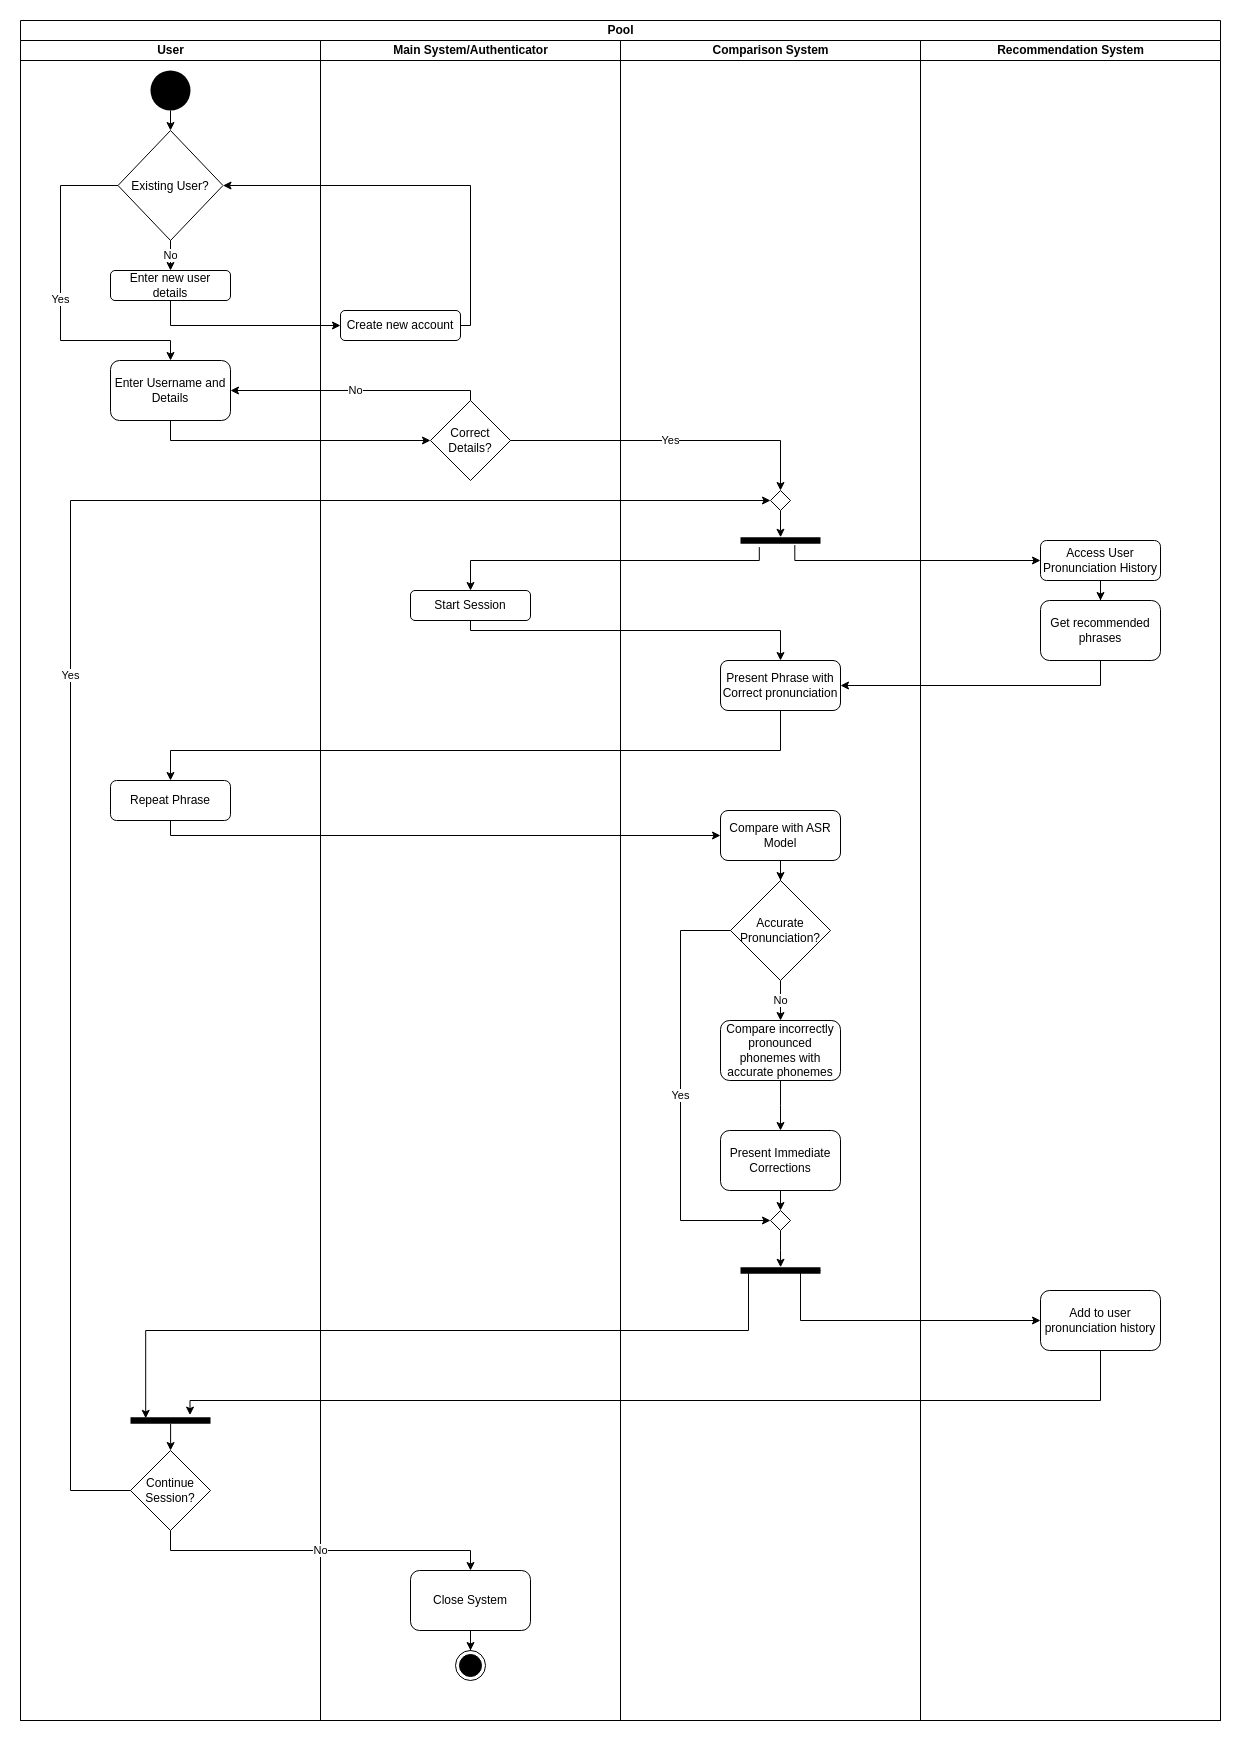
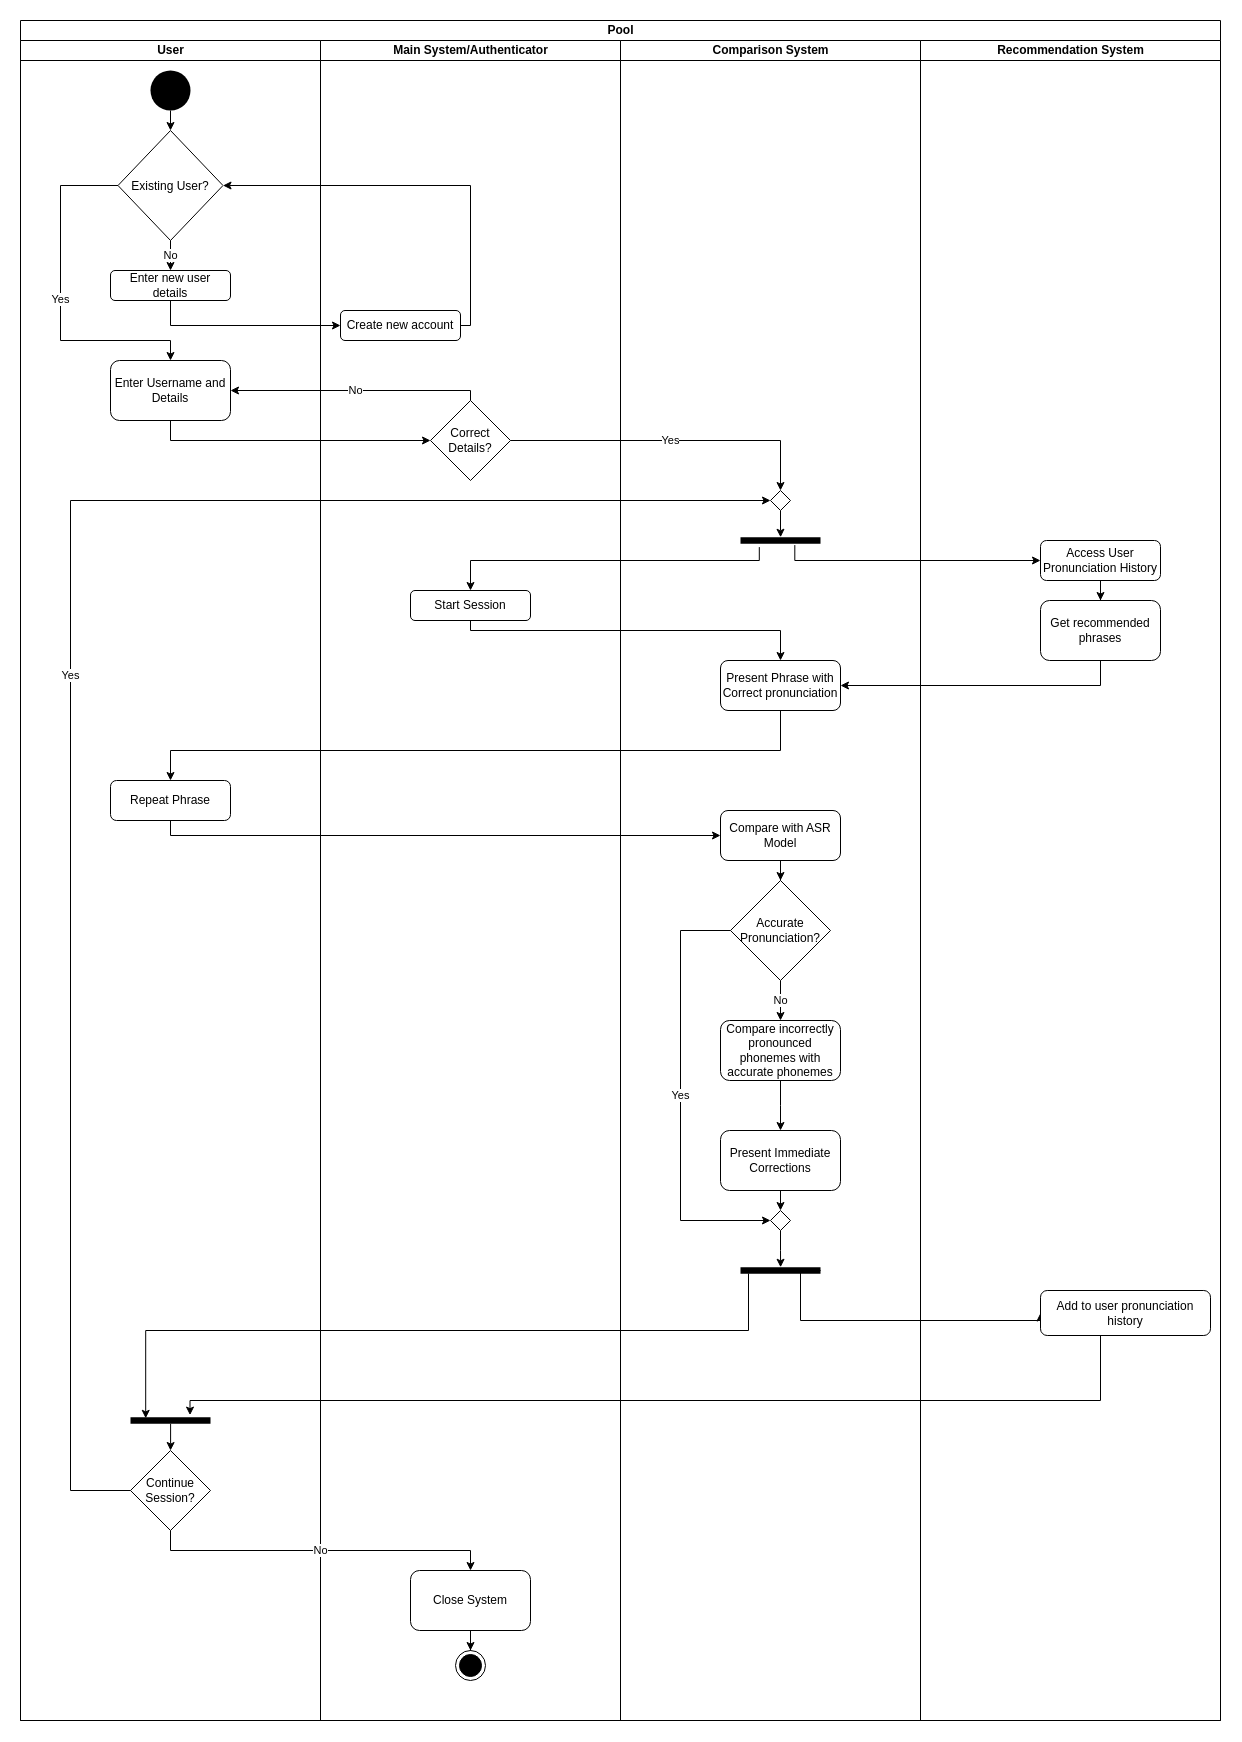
node "Add to user pronunciation history": size 120x60 -> 170x45
